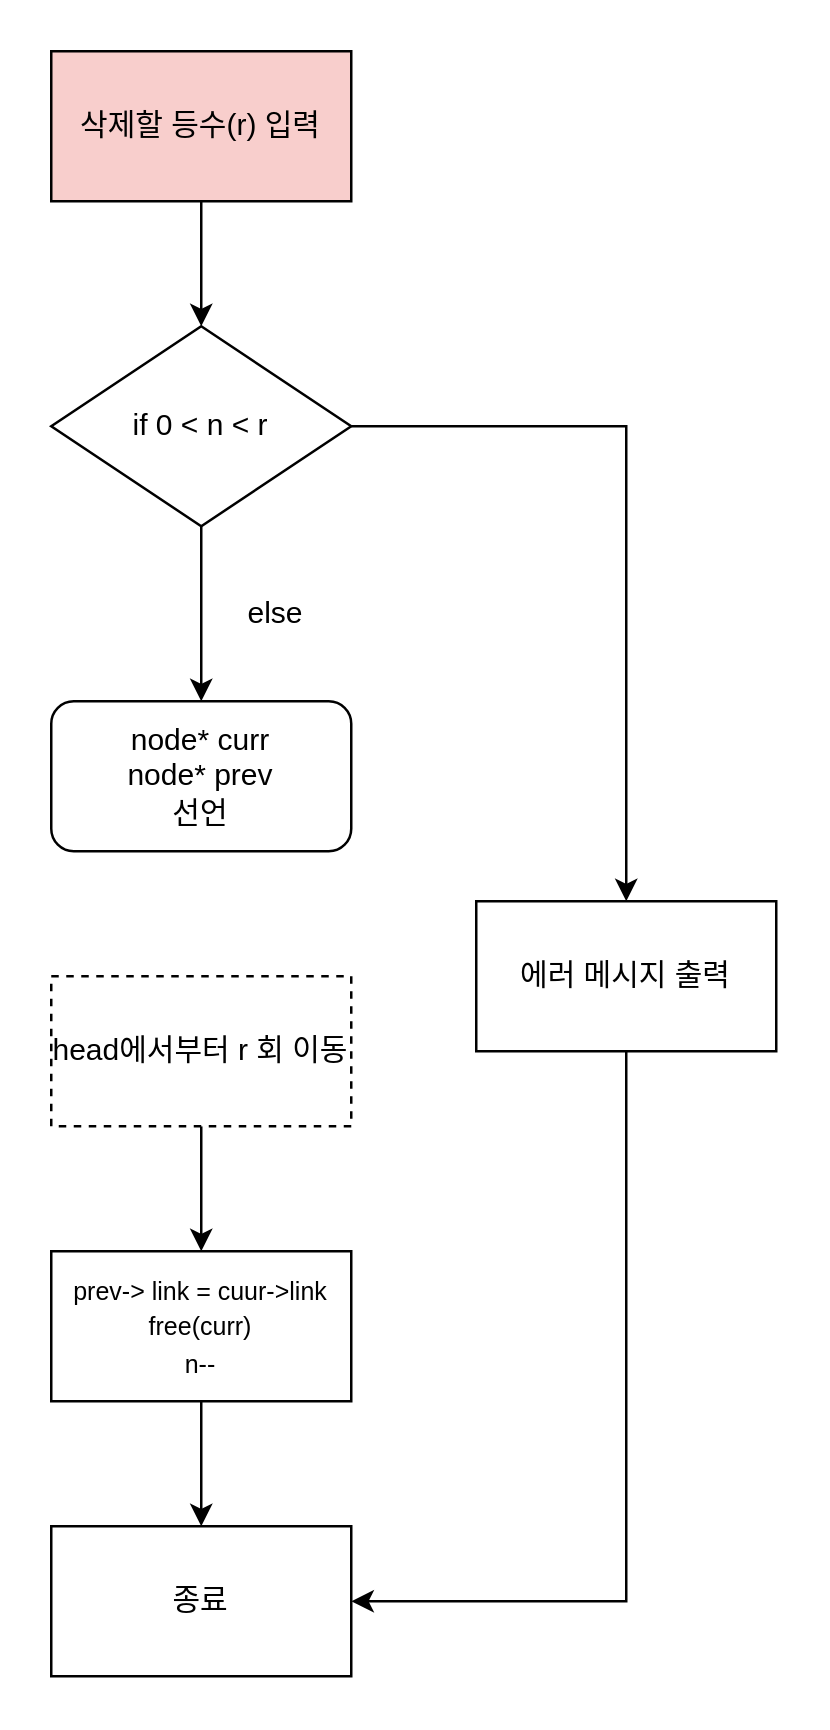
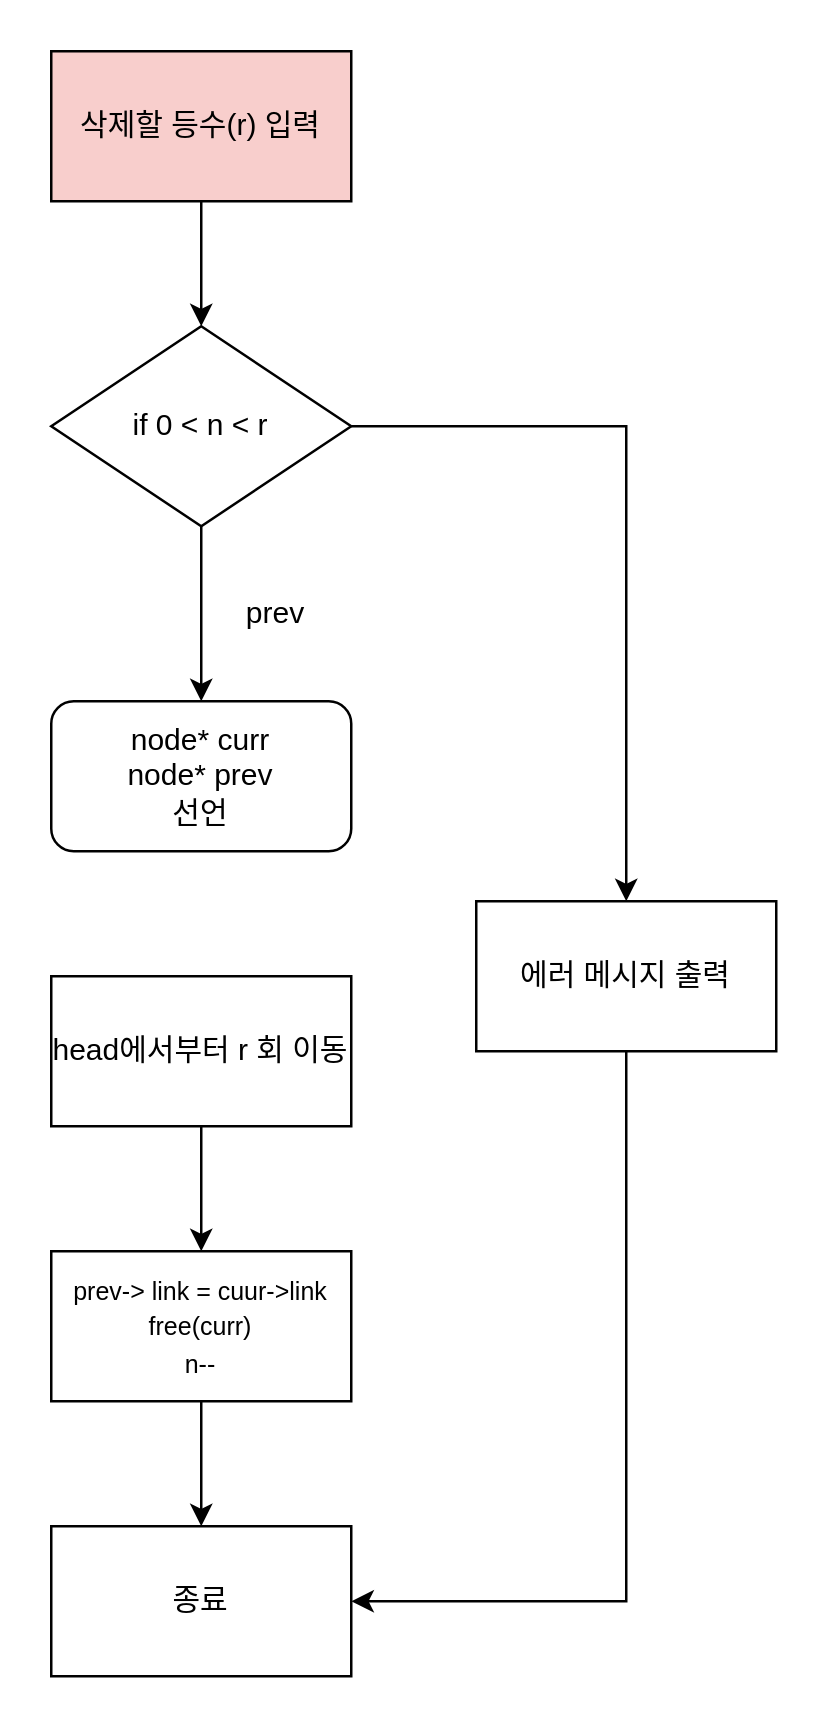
node "else": label "else" -> "prev"
node "head에서부터 r 회 이동": style dashed -> solid
